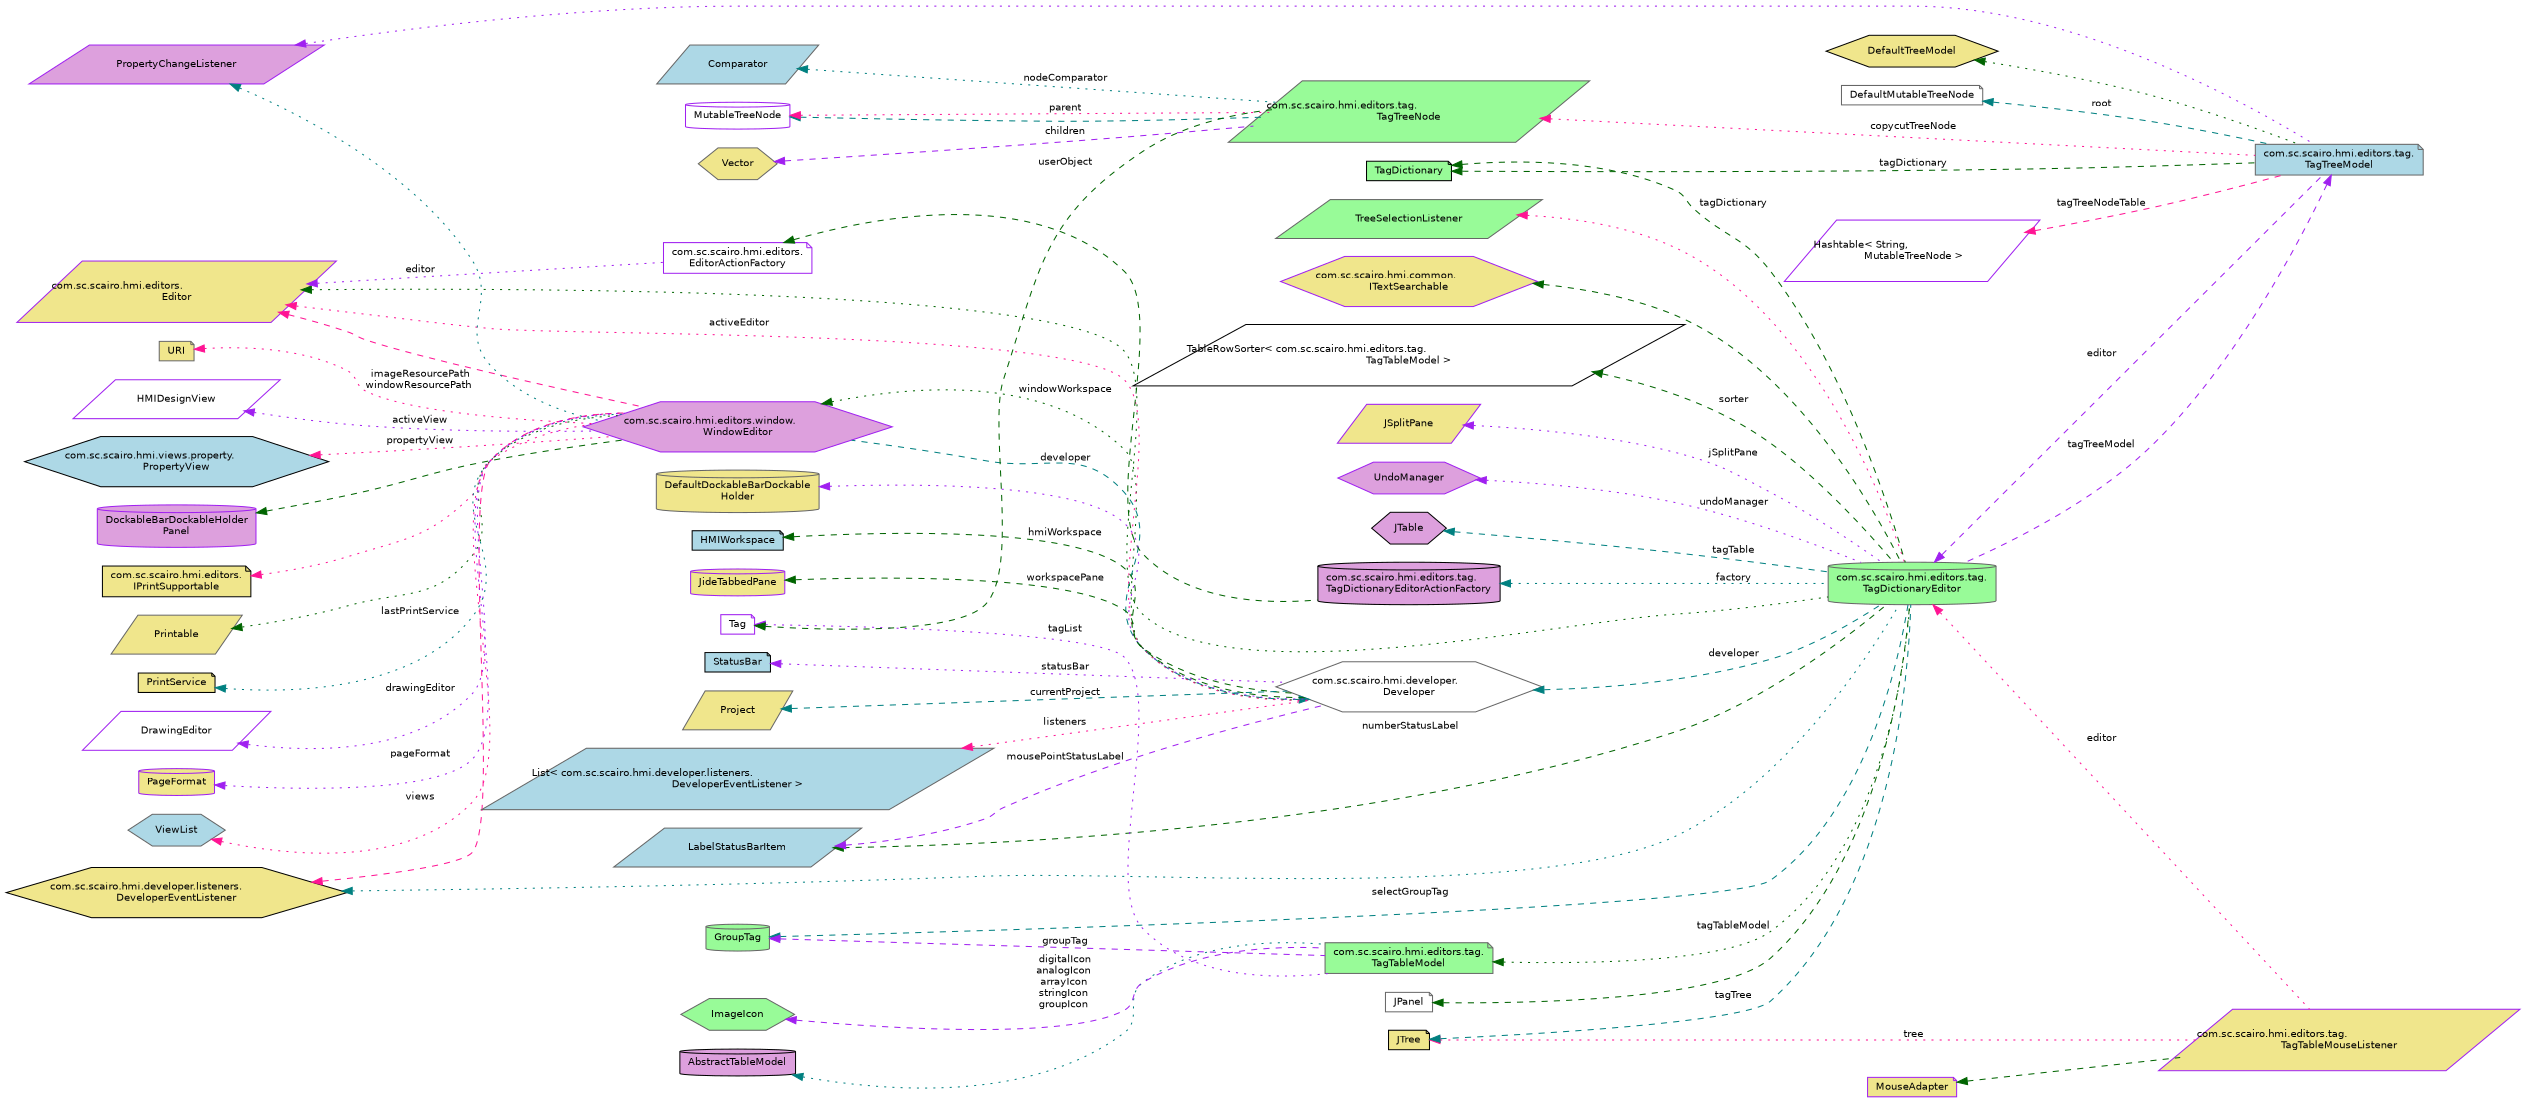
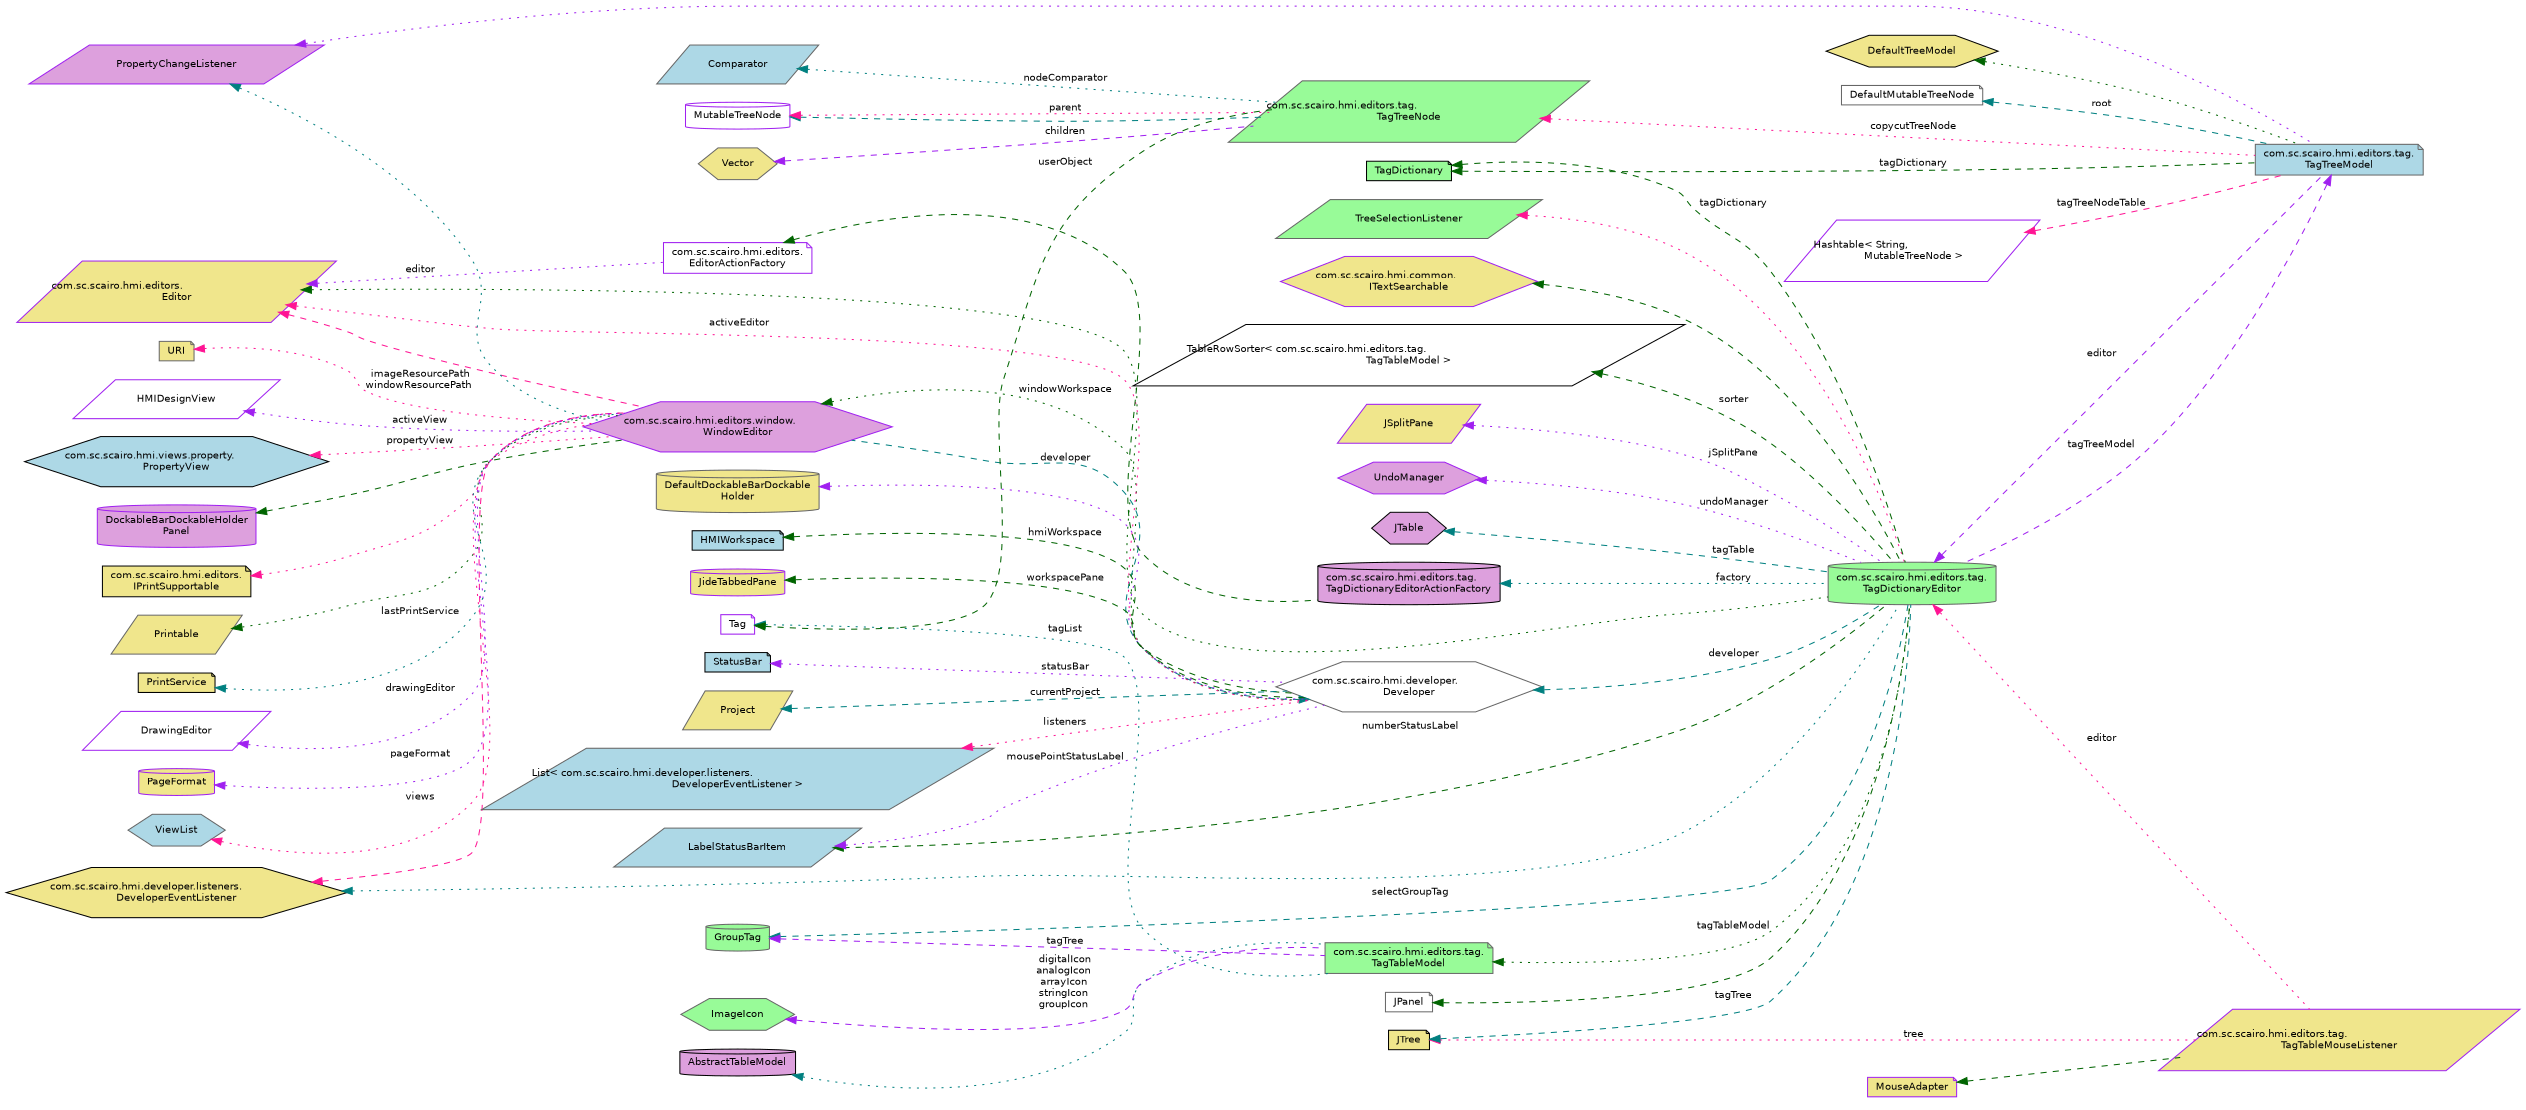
edge "com.sc.scairo.hmi.editors.tag. TagTableModel" -> "Tag": color purple -> teal
edge "com.sc.scairo.hmi.developer. Developer" -> "LabelStatusBarItem": style dashed -> dotted
edge "com.sc.scairo.hmi.editors.tag. TagTableModel" -> "GroupTag": label " groupTag" -> " tagTree"
